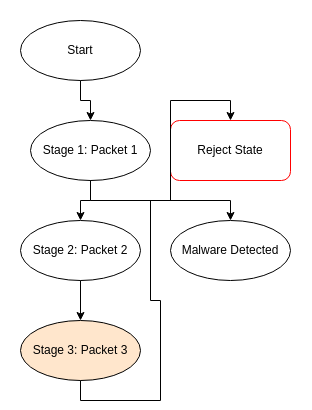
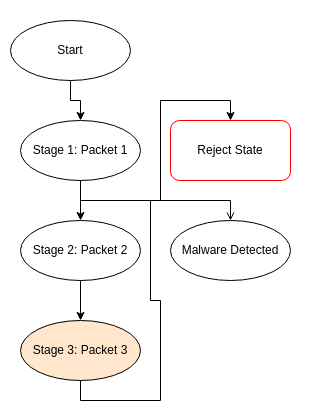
node "Start": moved (81, 51) -> (71, 51)
node "Stage 1: Packet 1": moved (91, 151) -> (81, 151)
edge "Stage 3: Packet 3" -> "Malware Detected": arrowhead classic -> open
